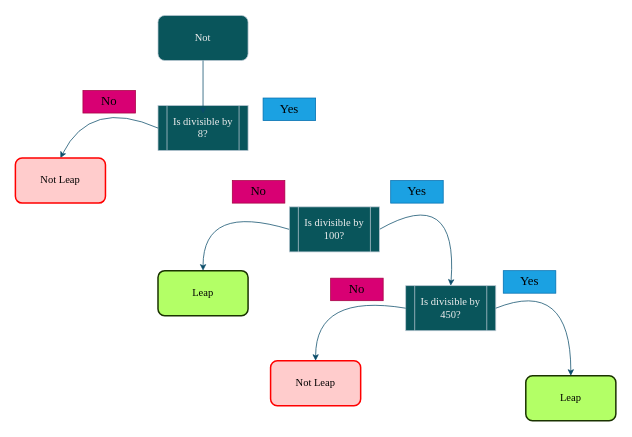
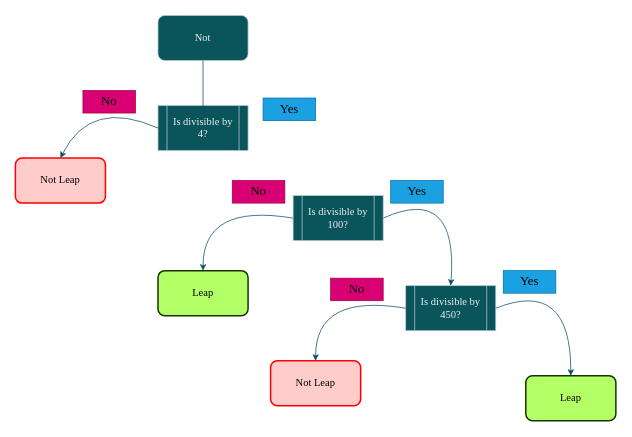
node "Is divisible by 8?": label "Is divisible by 8?" -> "Is divisible by 4?"
node "Is divisible by 100?": moved (334, 229) -> (338, 218)
